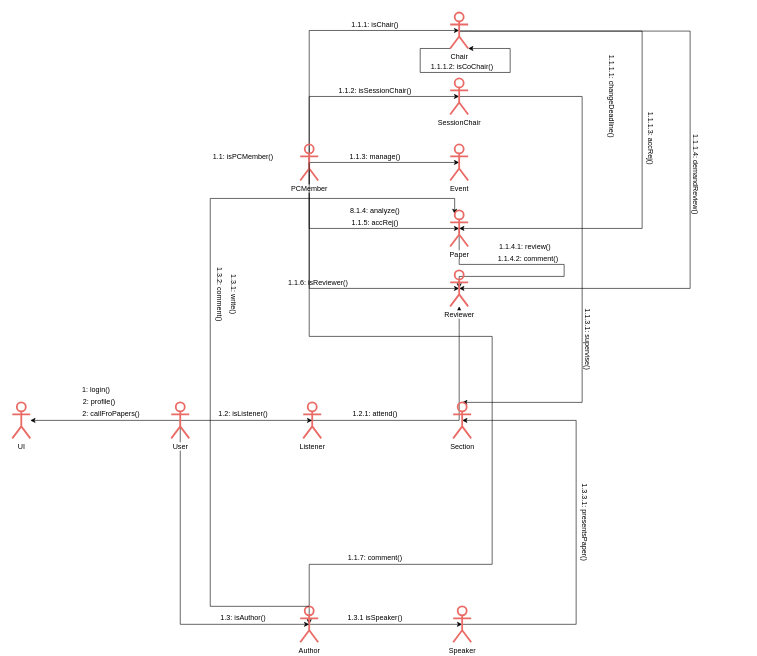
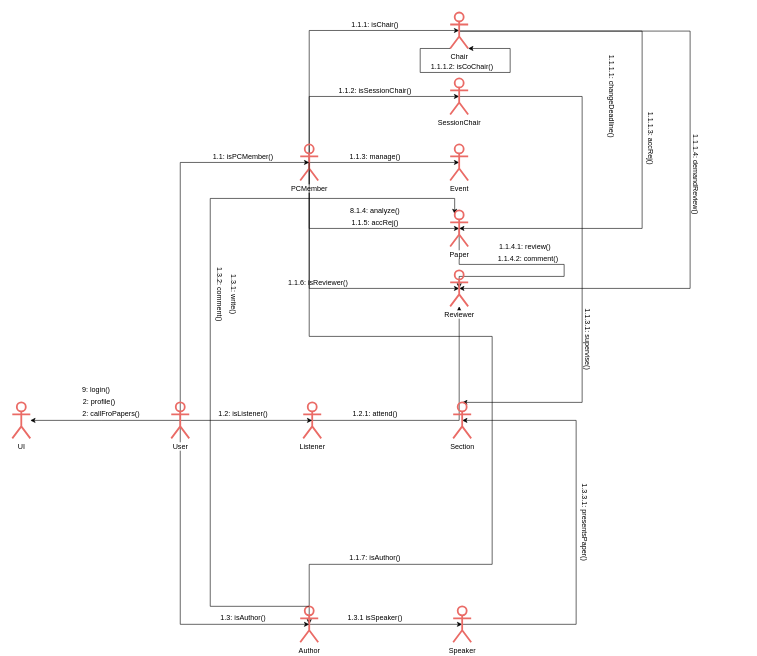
edge "User" -> "PCMember": added
node "1: login()": label "1: login()" -> "9: login()"
node "1.1.7: comment()": label "1.1.7: comment()" -> "1.1.7: isAuthor()"
